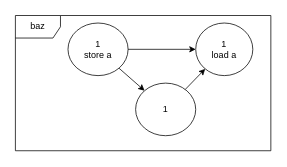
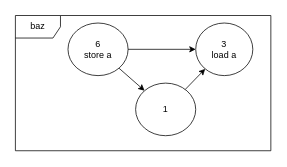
node "1 store a": label "1 store a" -> "6 store a"
node "1 load a": label "1 load a" -> "3 load a"
